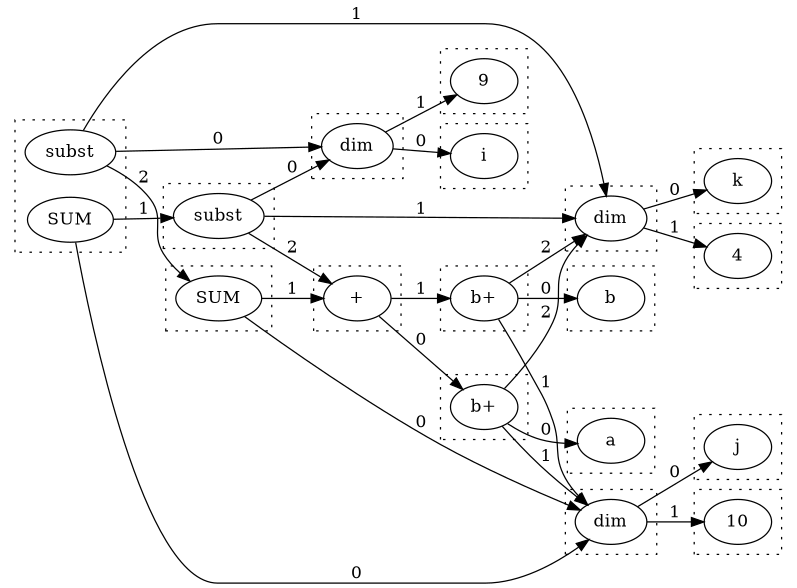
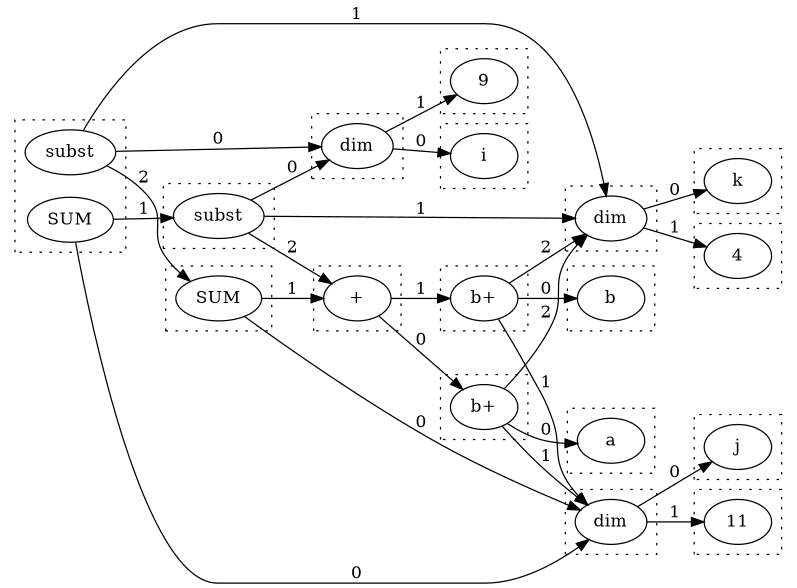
node "10": label "10" -> "11"
